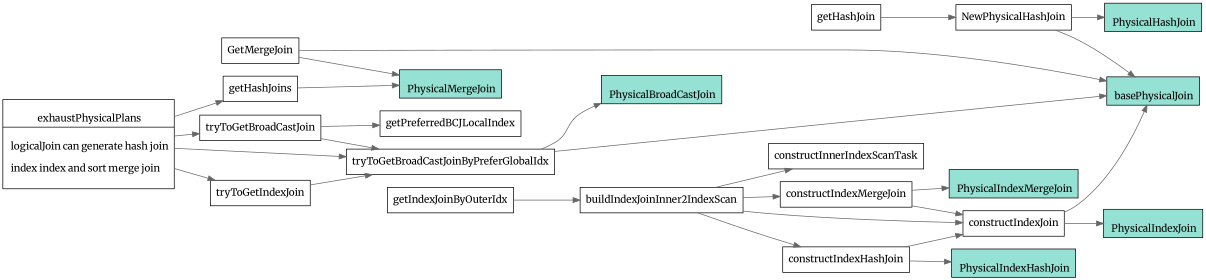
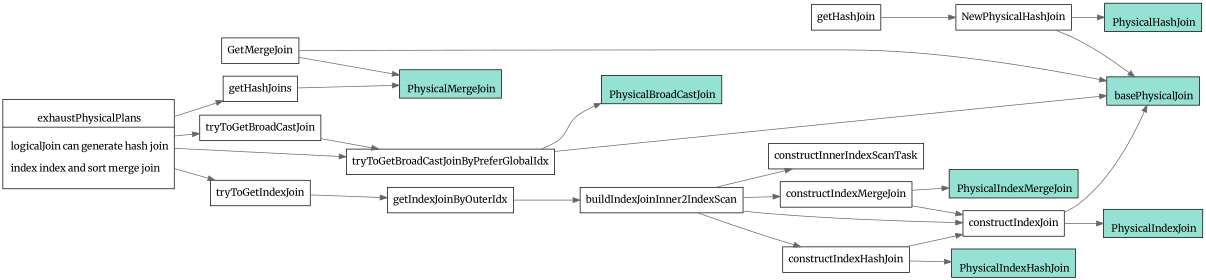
node "getPreferredBCJLocalIndex": removed
edge "tryToGetIndexJoin" -> "tryToGetBroadCastJoinByPreferGlobalIdx": now "tryToGetIndexJoin" -> "getIndexJoinByOuterIdx"
